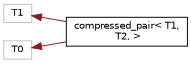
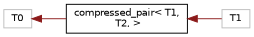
edge "compressed_pair< T1, T2, >" -> "T1": reversed
